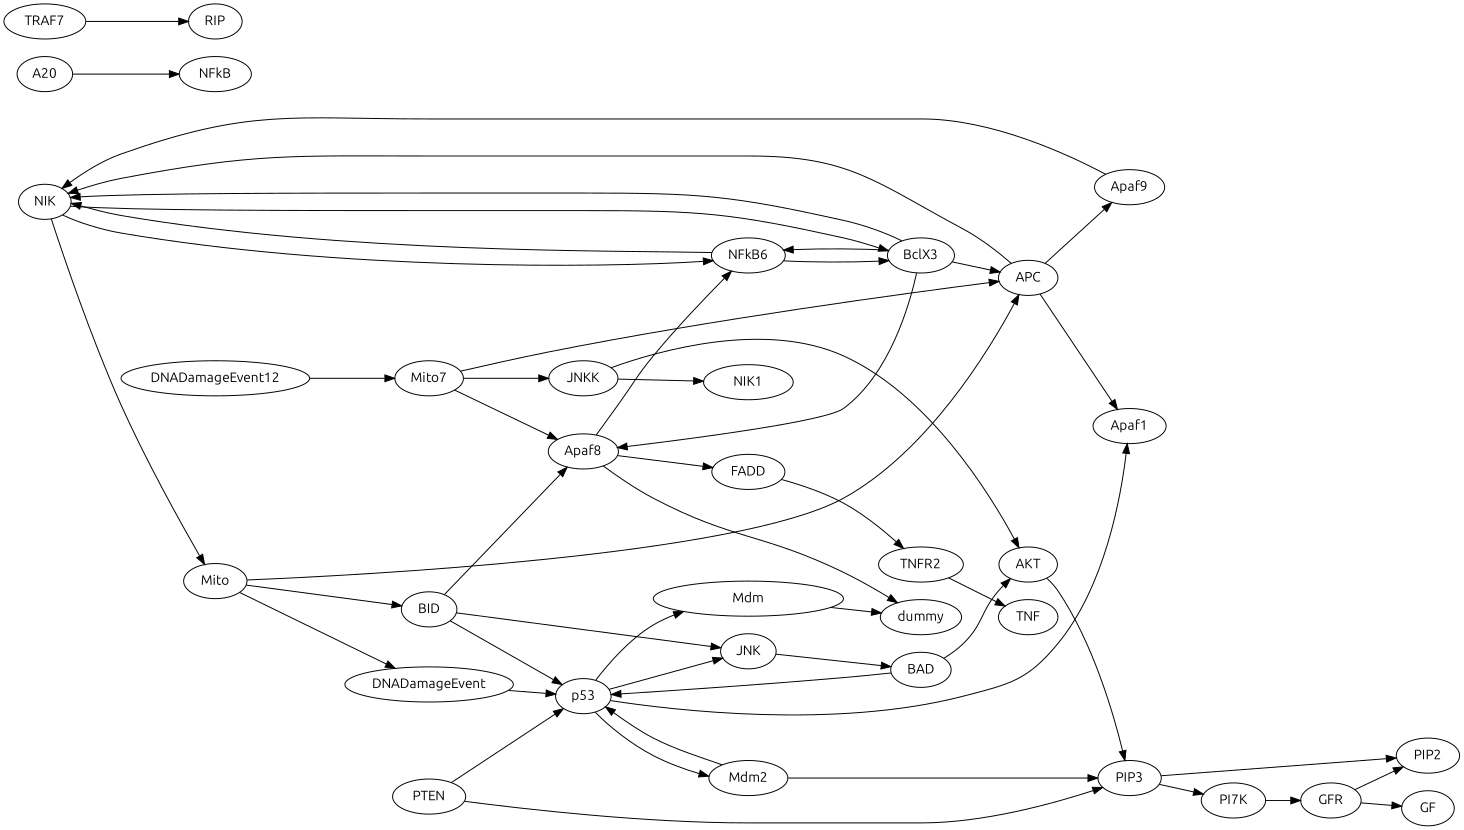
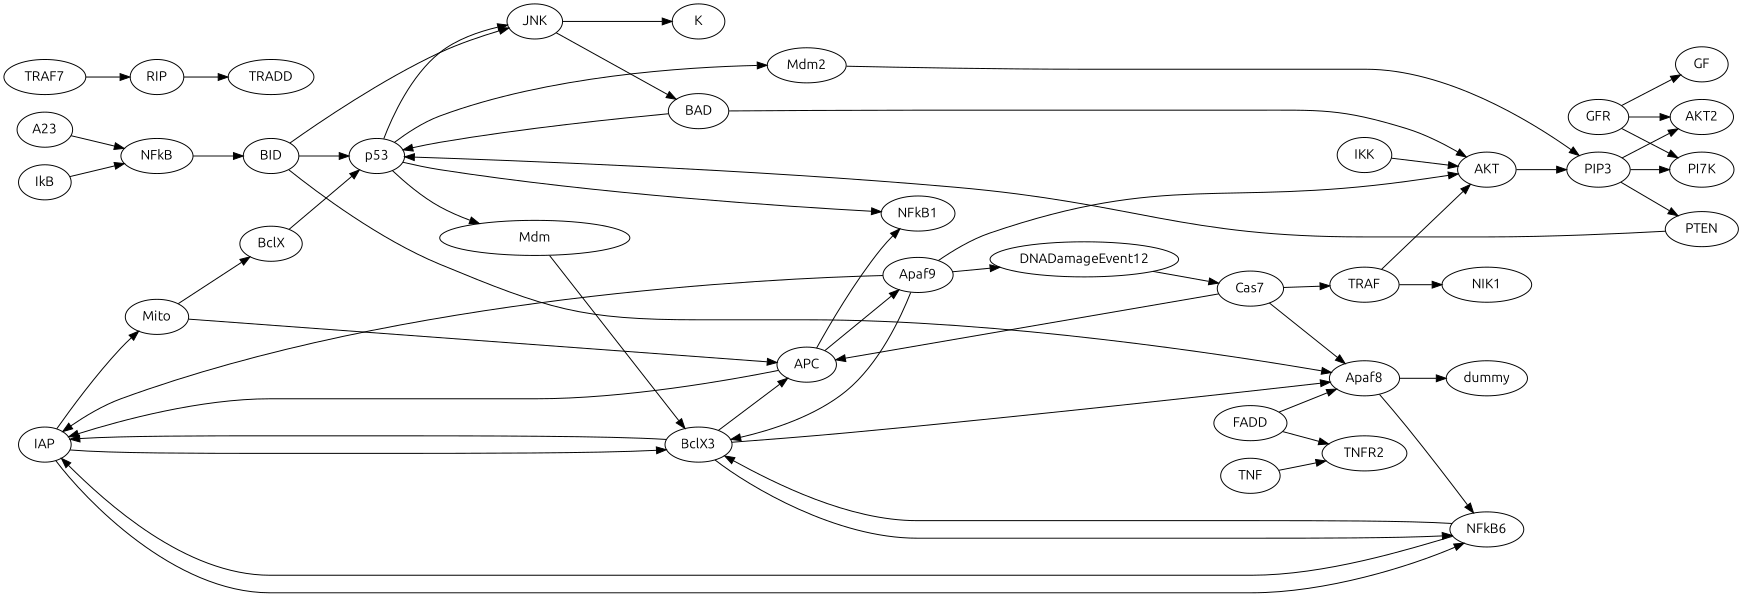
node "K": added
node "A20": label "A20" -> "A23"
node "TRADD": added
node "IKK": added
node "IkB": added
edge "Apaf9" -> "AKT": added
node "NIK": label "NIK" -> "IAP"
edge "Apaf9" -> "DNADamageEvent12": added
node "Mito7": label "Mito7" -> "Cas7"
node "JNKK": label "JNKK" -> "TRAF"
edge "Apaf9" -> "BclX3": added
node "Apaf1": label "Apaf1" -> "NFkB1"
edge "Apaf8" -> "FADD": reversed
edge "TNFR2" -> "TNF": reversed
edge "Mito" -> "BID": now "NFkB" -> "BID"
edge "Mdm" -> "dummy": now "Mdm" -> "BclX3"
node "DNADamageEvent": label "DNADamageEvent" -> "BclX"
edge "Mdm2" -> "p53": removed
node "PIP2": label "PIP2" -> "AKT2"
edge "PI7K" -> "GFR": reversed
edge "PTEN" -> "PIP3": reversed
